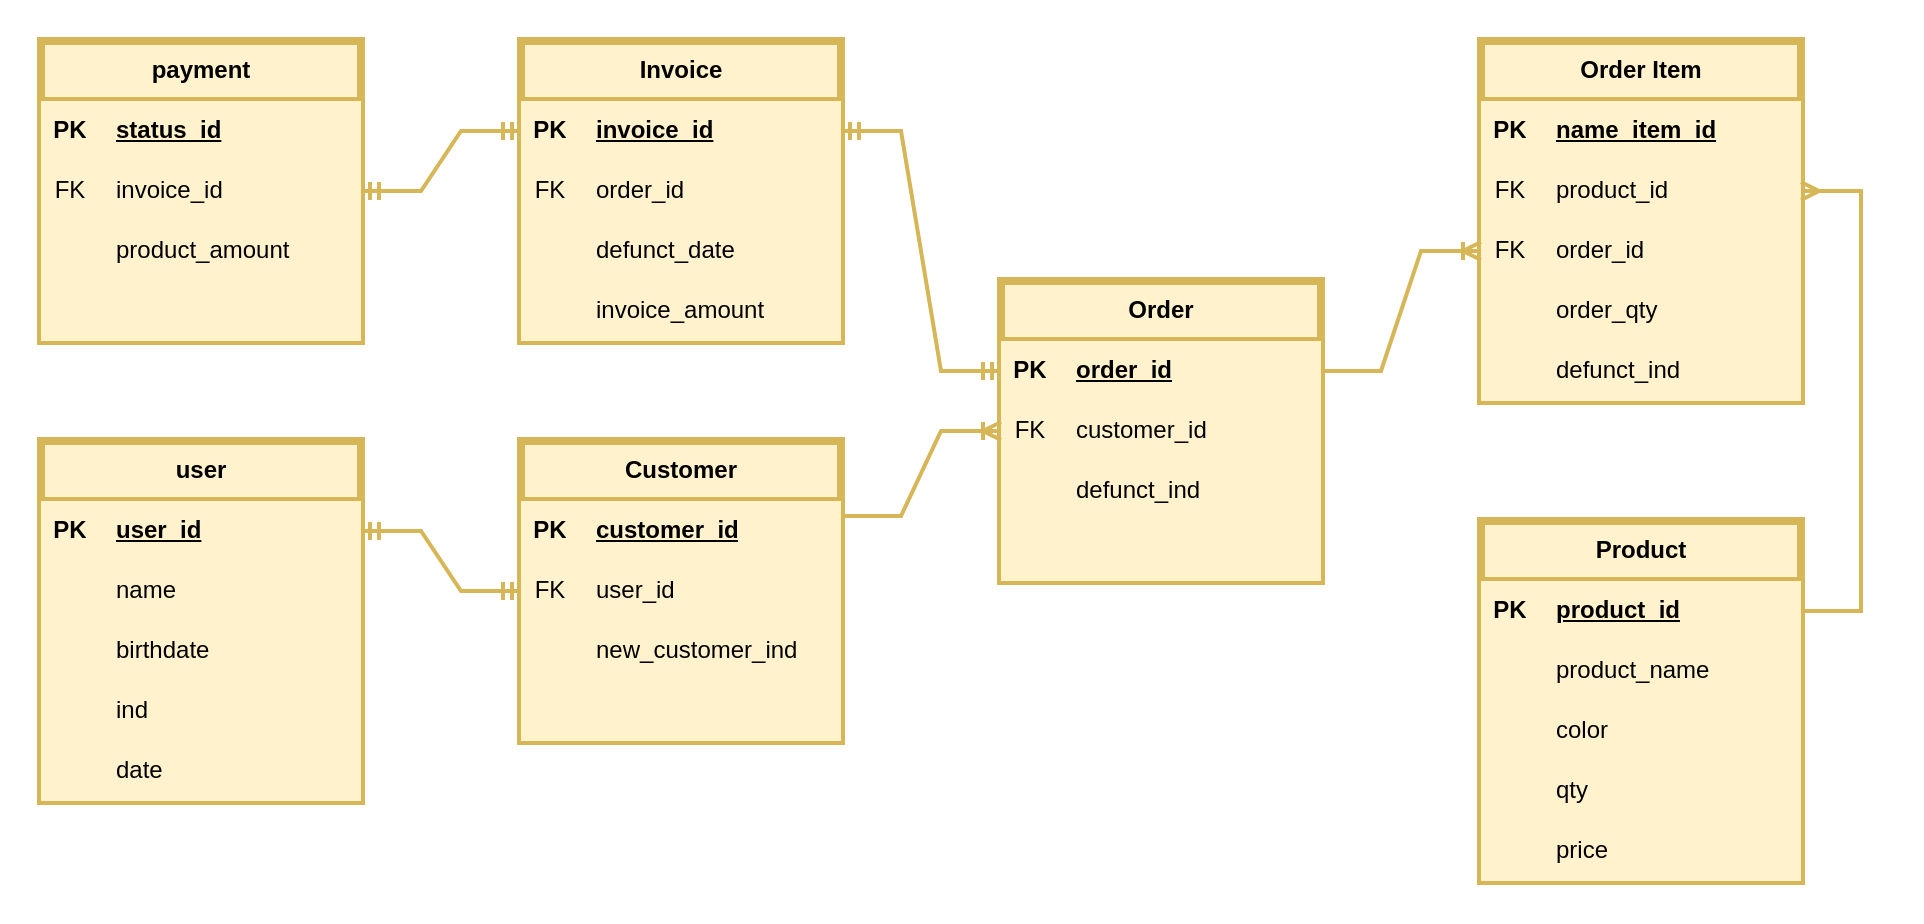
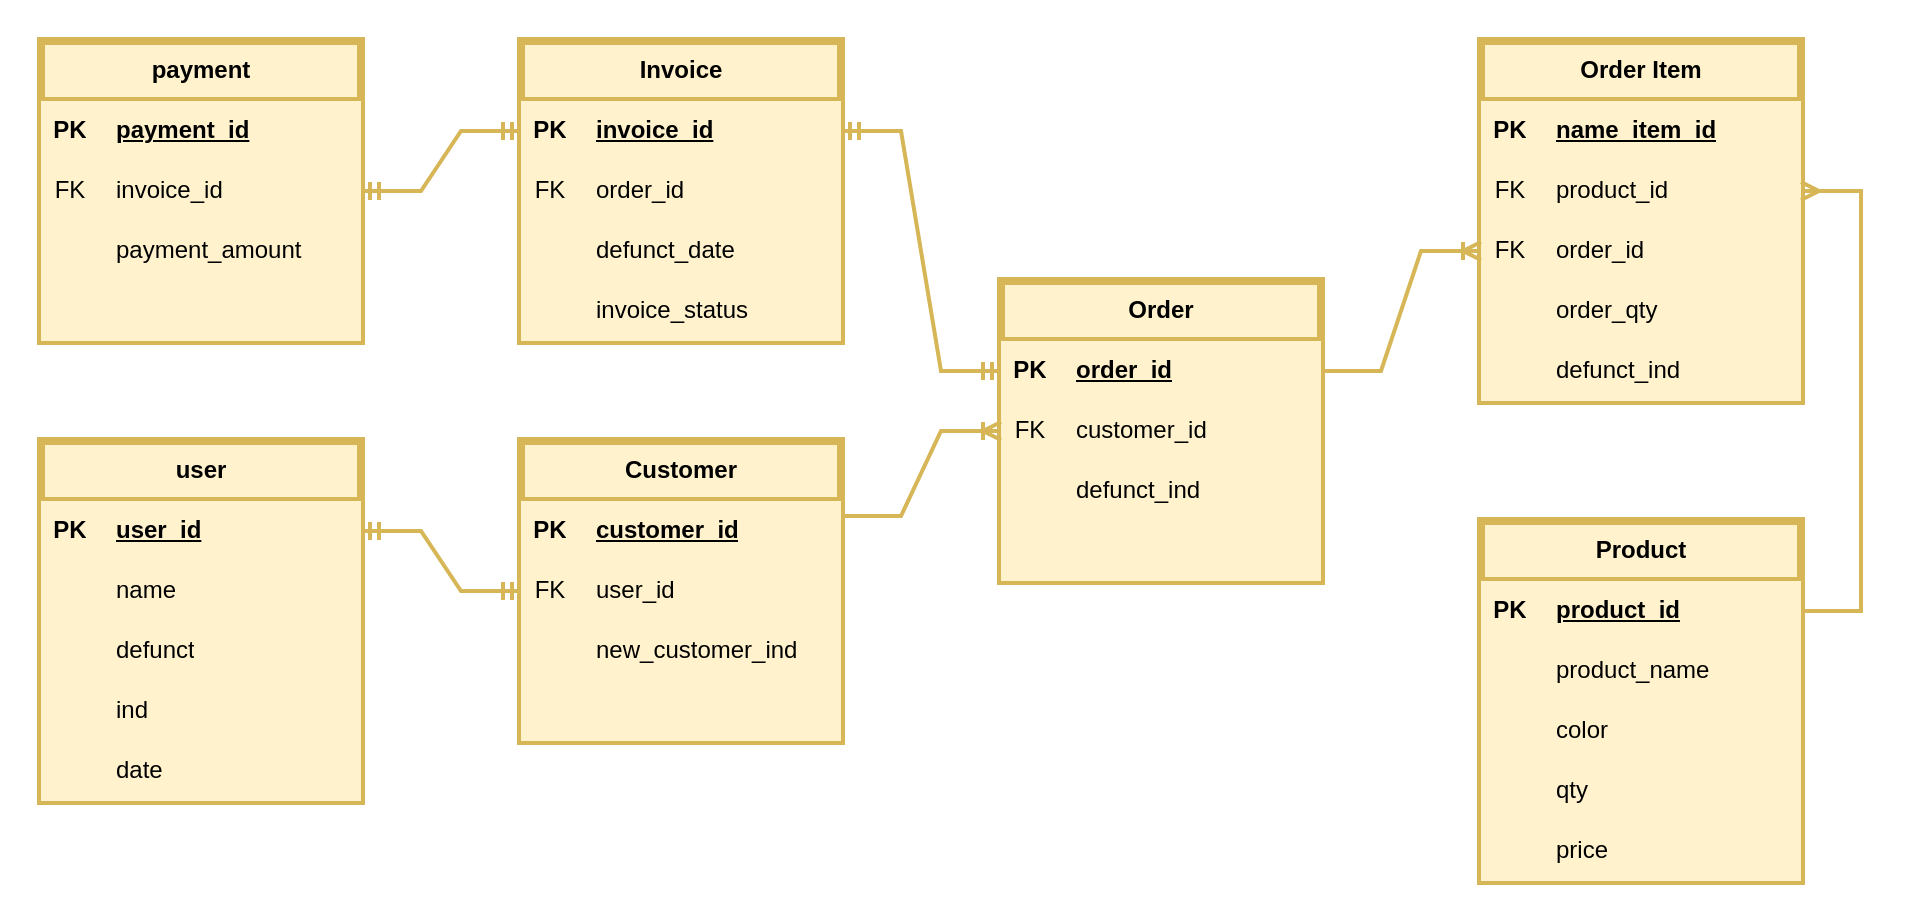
node "status_id": label "status_id" -> "payment_id"
node "product_amount": label "product_amount" -> "payment_amount"
node "invoice_amount": label "invoice_amount" -> "invoice_status"
node "birthdate": label "birthdate" -> "defunct"
